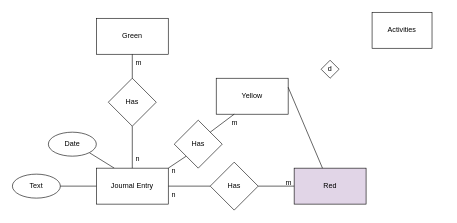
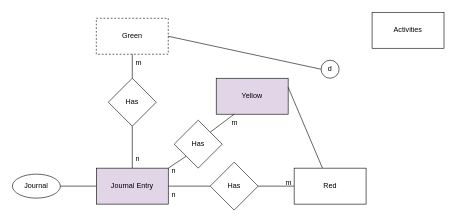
node "Activities": size 60x36 -> 72x36
node "Green": style solid -> dashed
edge "Green" -- "d": added
node "d": shape diamond -> ellipse
node "Yellow": fillcolor #ffffff -> #e1d5e7
node "Date": removed
edge "Date" -- "Journal Entry": removed
node "Text": label "Text" -> "Journal"
node "Journal Entry": fillcolor #ffffff -> #e1d5e7
node "Red": fillcolor #e1d5e7 -> #ffffff
